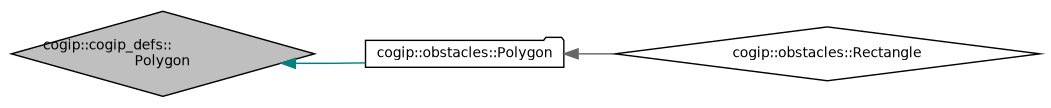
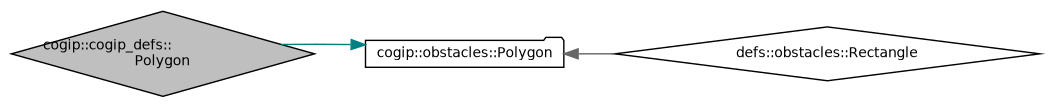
node "cogip::obstacles::Rectangle": label "cogip::obstacles::Rectangle" -> "defs::obstacles::Rectangle"
edge "cogip::obstacles::Polygon" -> "cogip::cogip_defs:: Polygon": reversed
